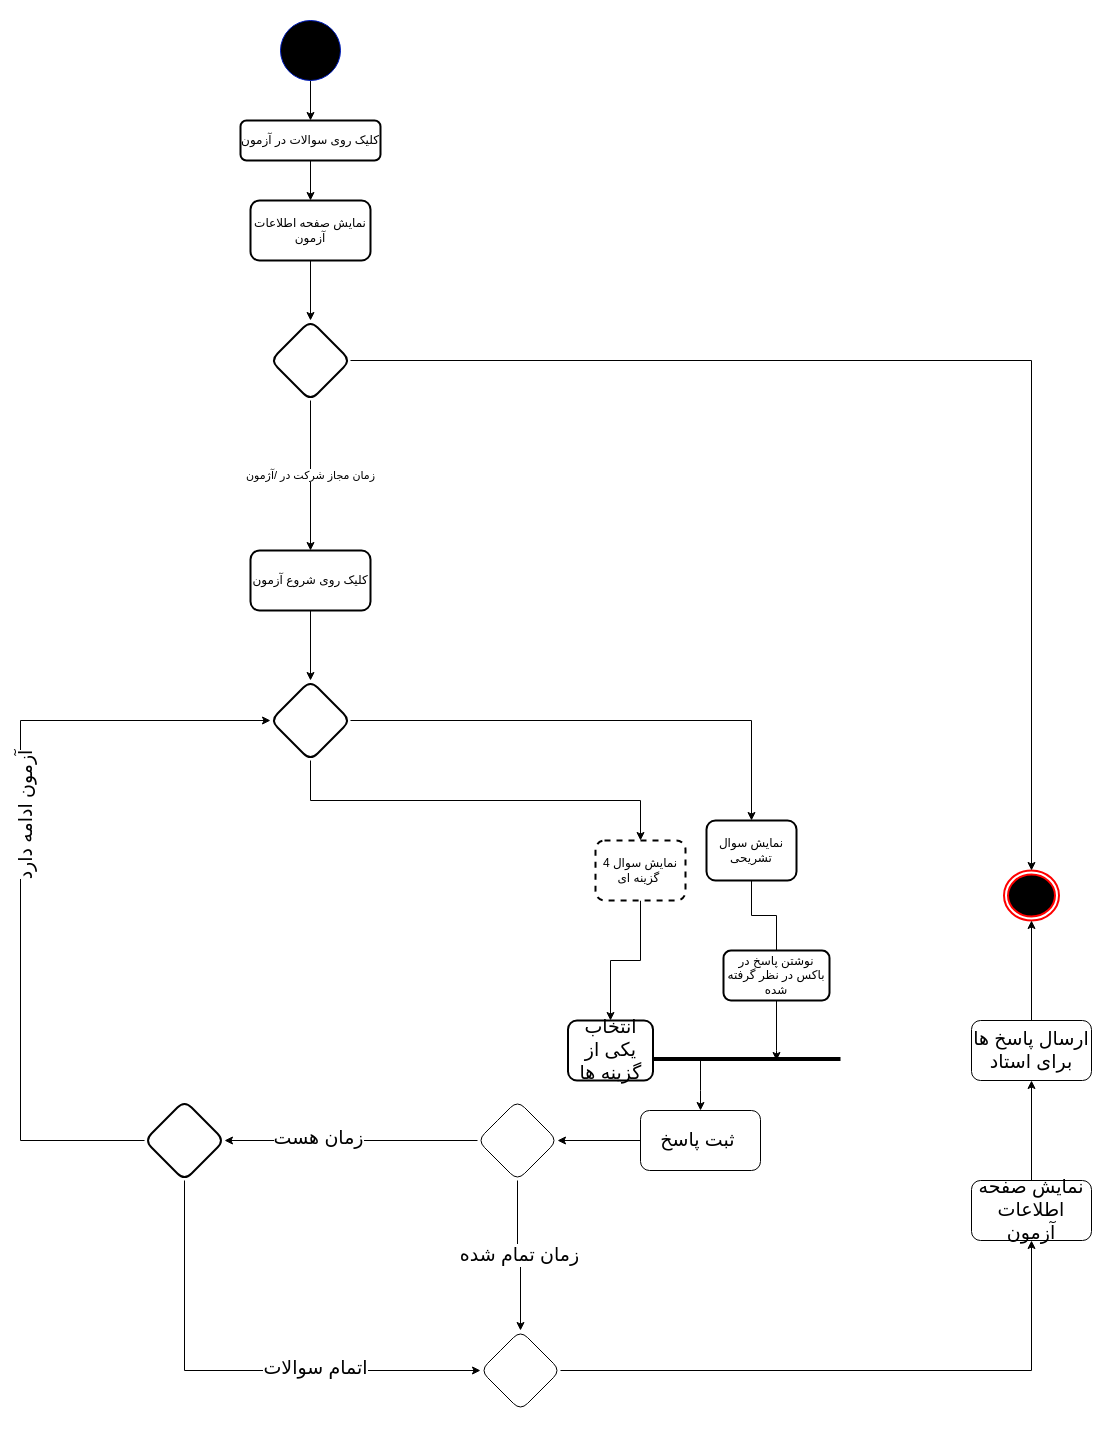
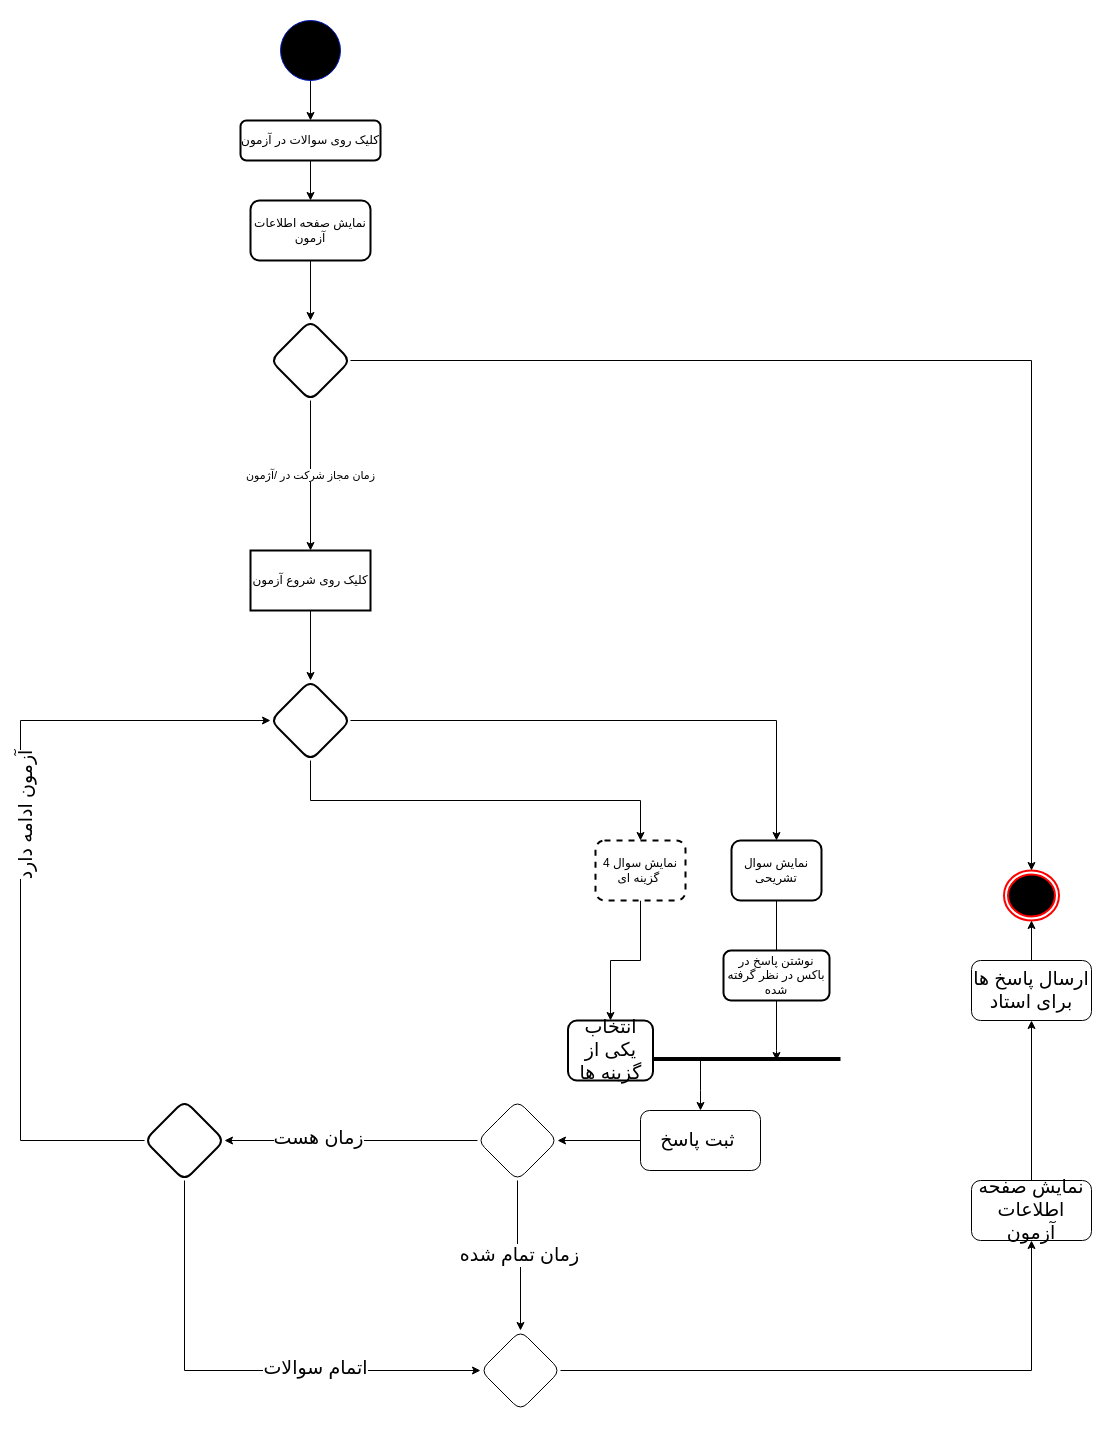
node "کلیک روی شروع آزمون": shape rounded rectangle -> rectangle
node "نمایش سوال تشریحی": moved (752, 851) -> (777, 871)
node "ارسال پاسخ ها برای استاد": moved (1032, 1051) -> (1032, 991)
